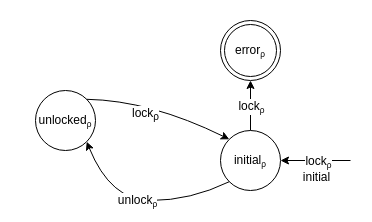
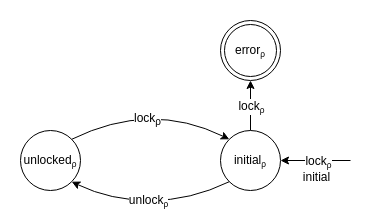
node "unlockedρ": moved (66, 121) -> (51, 161)
